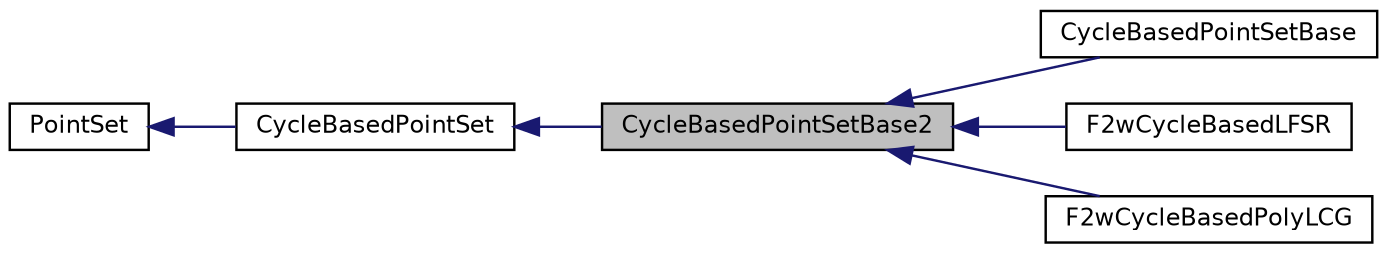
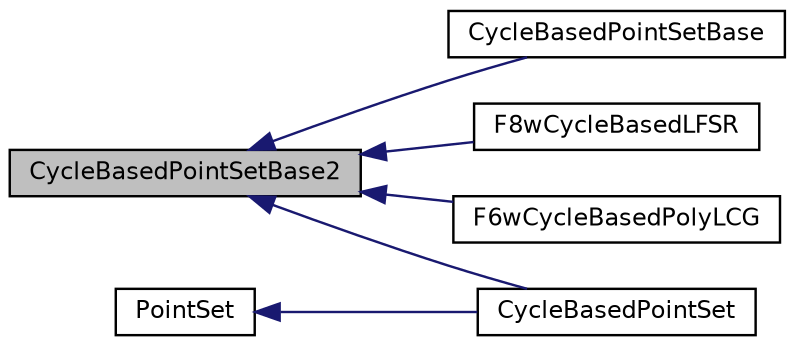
edge "CycleBasedPointSetBase2" -> "CycleBasedPointSet": reversed
node "F2wCycleBasedLFSR": label "F2wCycleBasedLFSR" -> "F8wCycleBasedLFSR"
node "F2wCycleBasedPolyLCG": label "F2wCycleBasedPolyLCG" -> "F6wCycleBasedPolyLCG"
